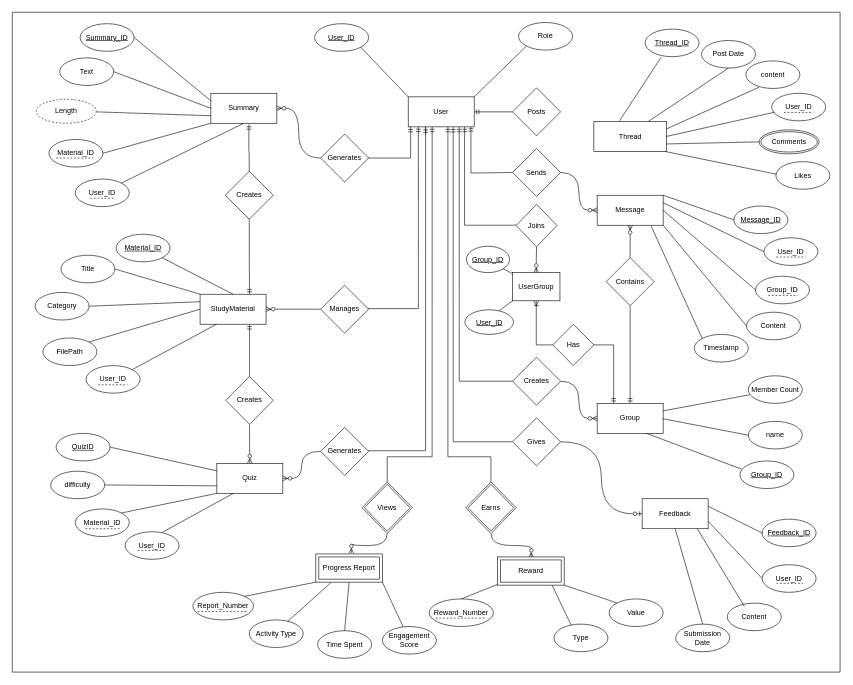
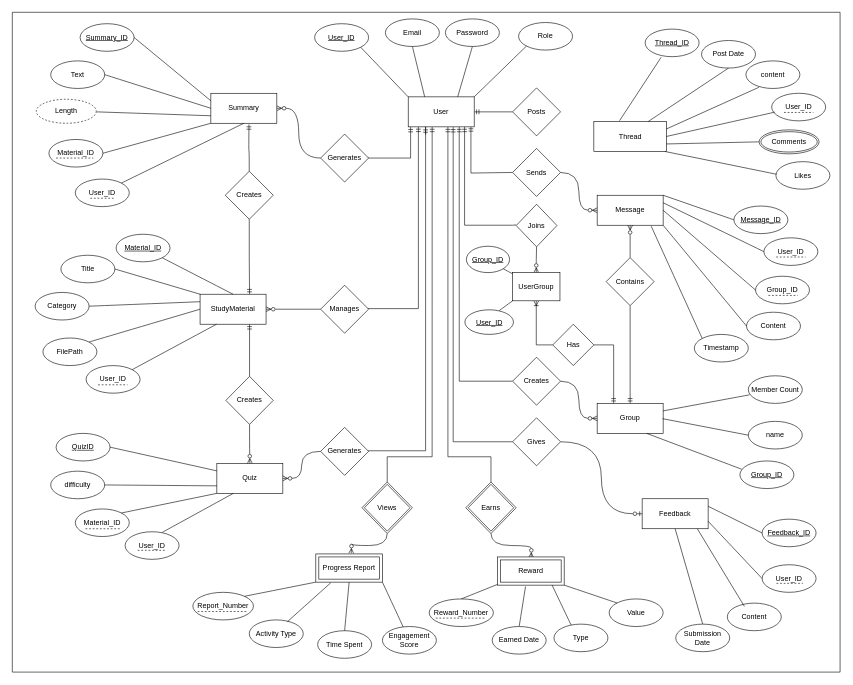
node "Email": added
node "Password": added
node "Text": moved (87, 72) -> (78, 75)
edge "Email" -- "User": added
edge "Password" -- "User": added
edge "Reward" -- "Earned Date": added
node "Earned Date": added
